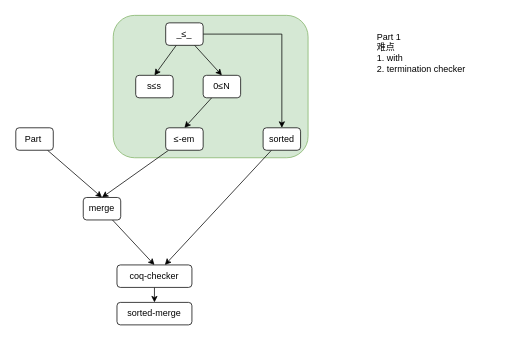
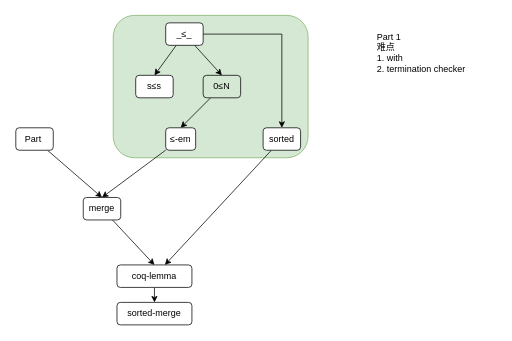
node "0≤N": fillcolor #ffffff -> #d5e8d4
node "≤-em": size 38x23 -> 30x23
node "coq-checker": label "coq-checker" -> "coq-lemma"
